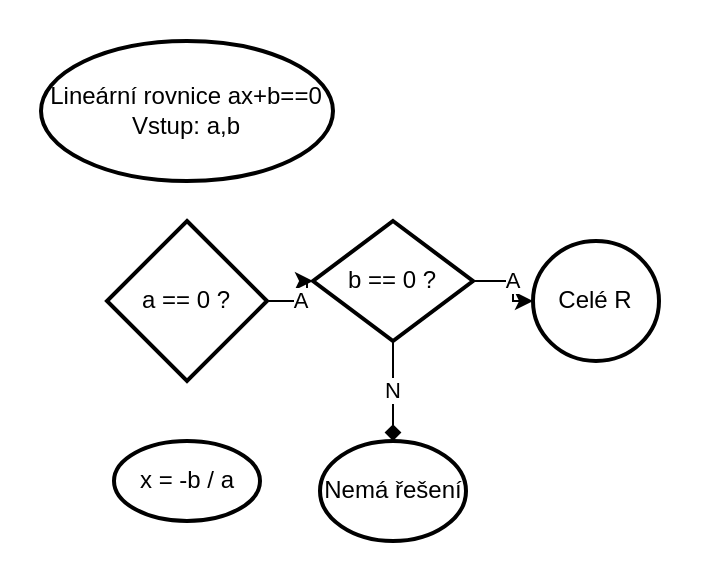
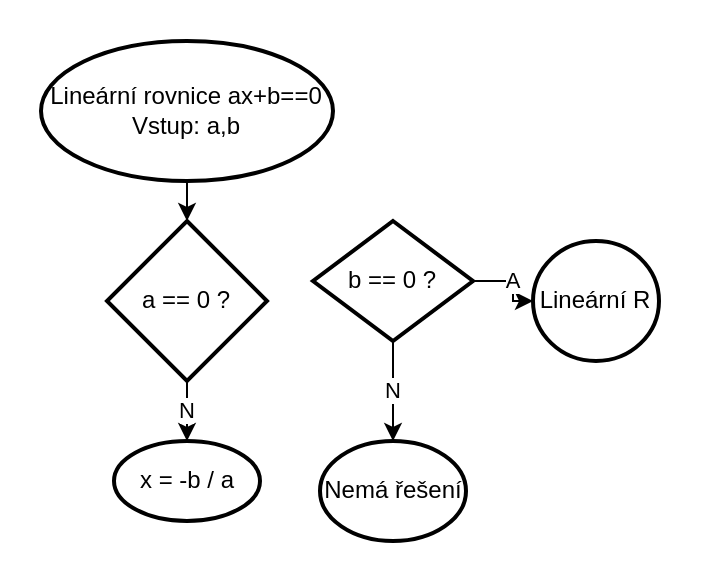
edge "Lineární rovnice ax+b==0 Vstup: a,b" -> "a == 0 ?": added
edge "a == 0 ?" -> "b == 0 ?": removed, label "A"
node "Celé R": label "Celé R" -> "Lineární R"
edge "a == 0 ?" -> "x = -b / a": added, label "N"
edge "b == 0 ?" -> "Nemá řešení": arrowhead diamond -> classic
